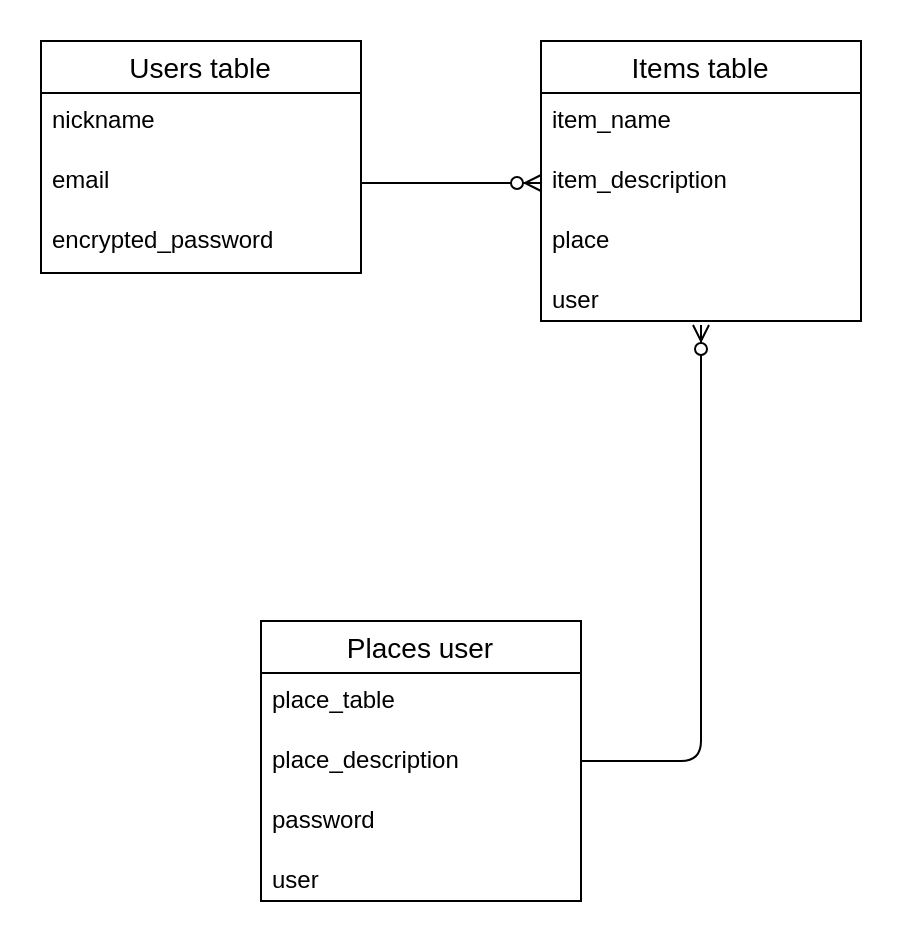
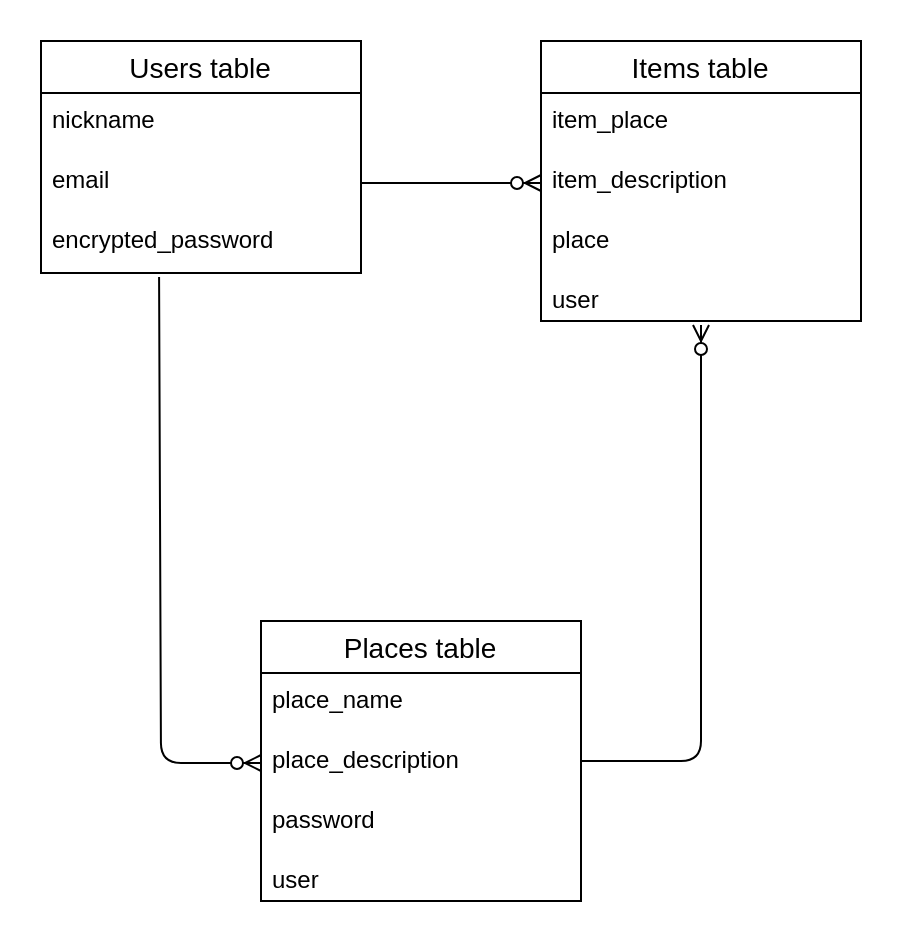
node "item_name": label "item_name" -> "item_place"
edge "encrypted_password" -> "place_description": added
node "Places user": label "Places user" -> "Places table"
node "place_table": label "place_table" -> "place_name"
